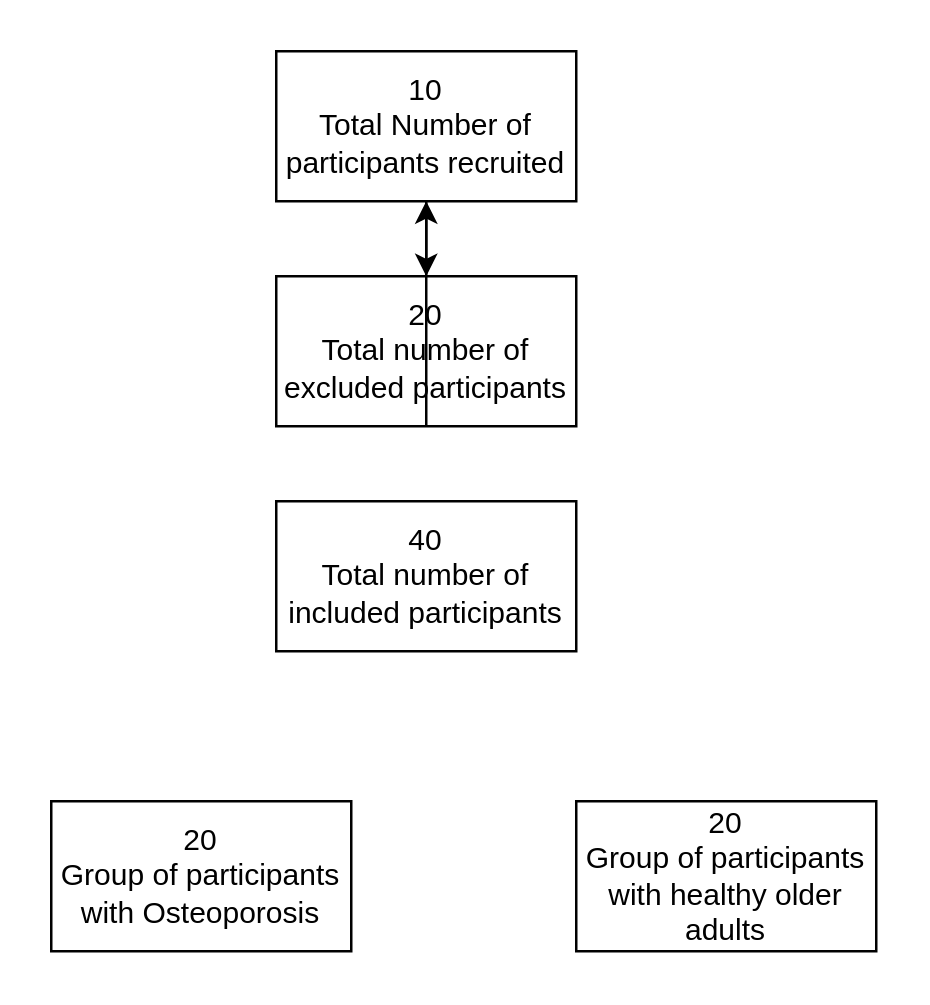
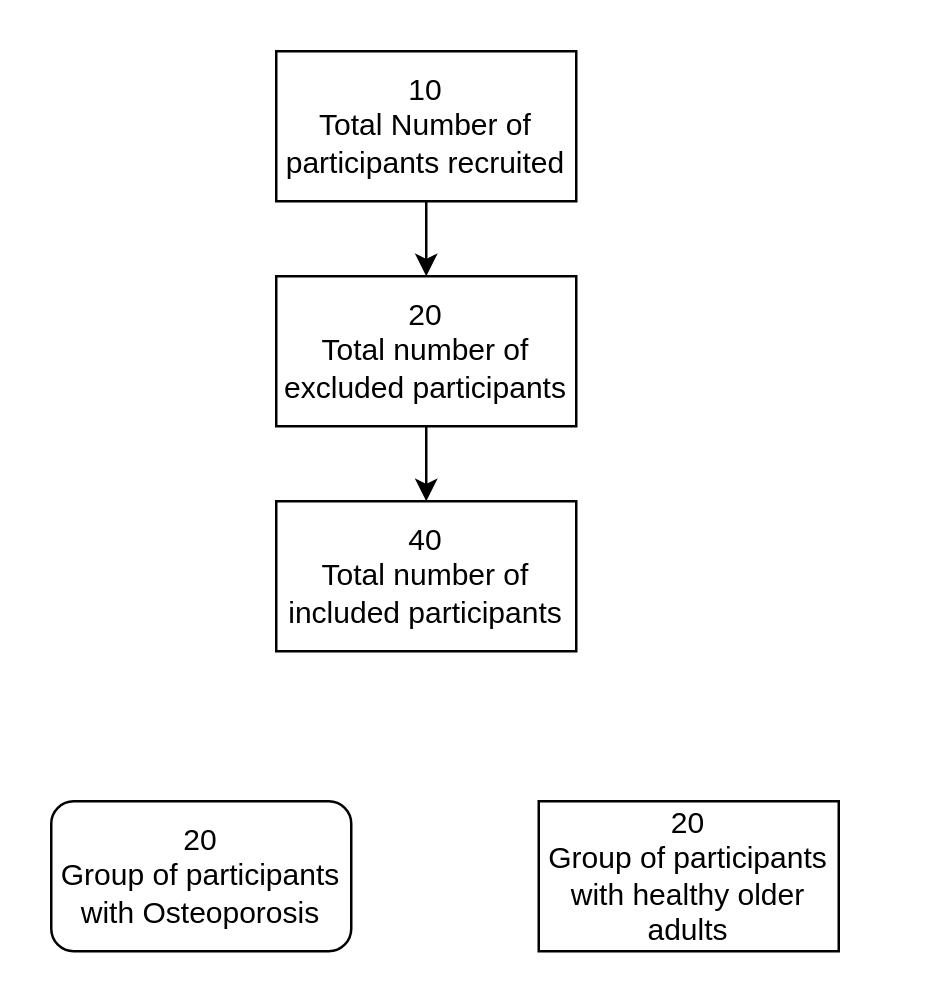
edge "20 Total number of excluded participants" -> "10 Total Number of participants recruited": now "20 Total number of excluded participants" -> "40 Total number of included participants"
node "20 Group of participants with Osteoporosis": shape rectangle -> rounded rectangle
node "20 Group of participants with healthy older adults": moved (726, 876) -> (689, 876)
